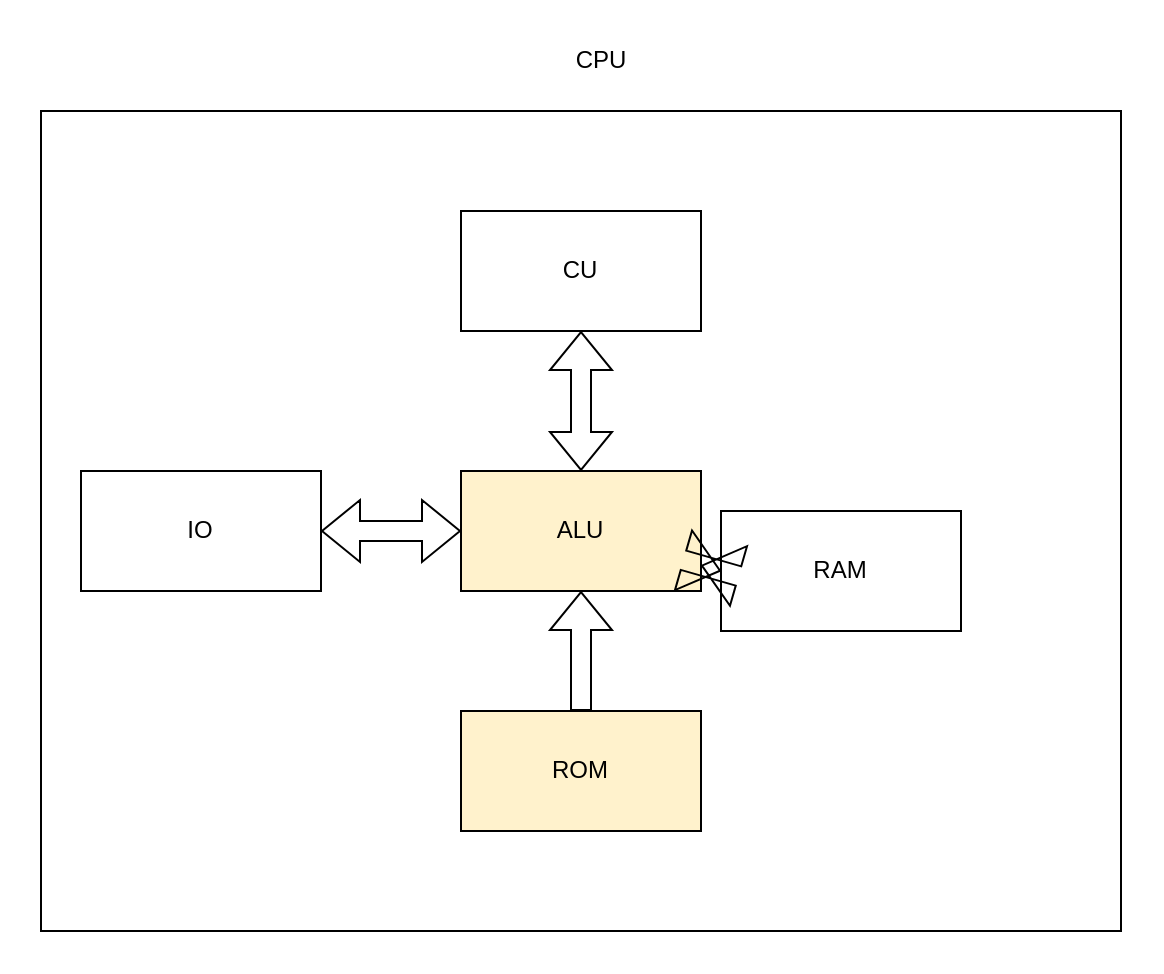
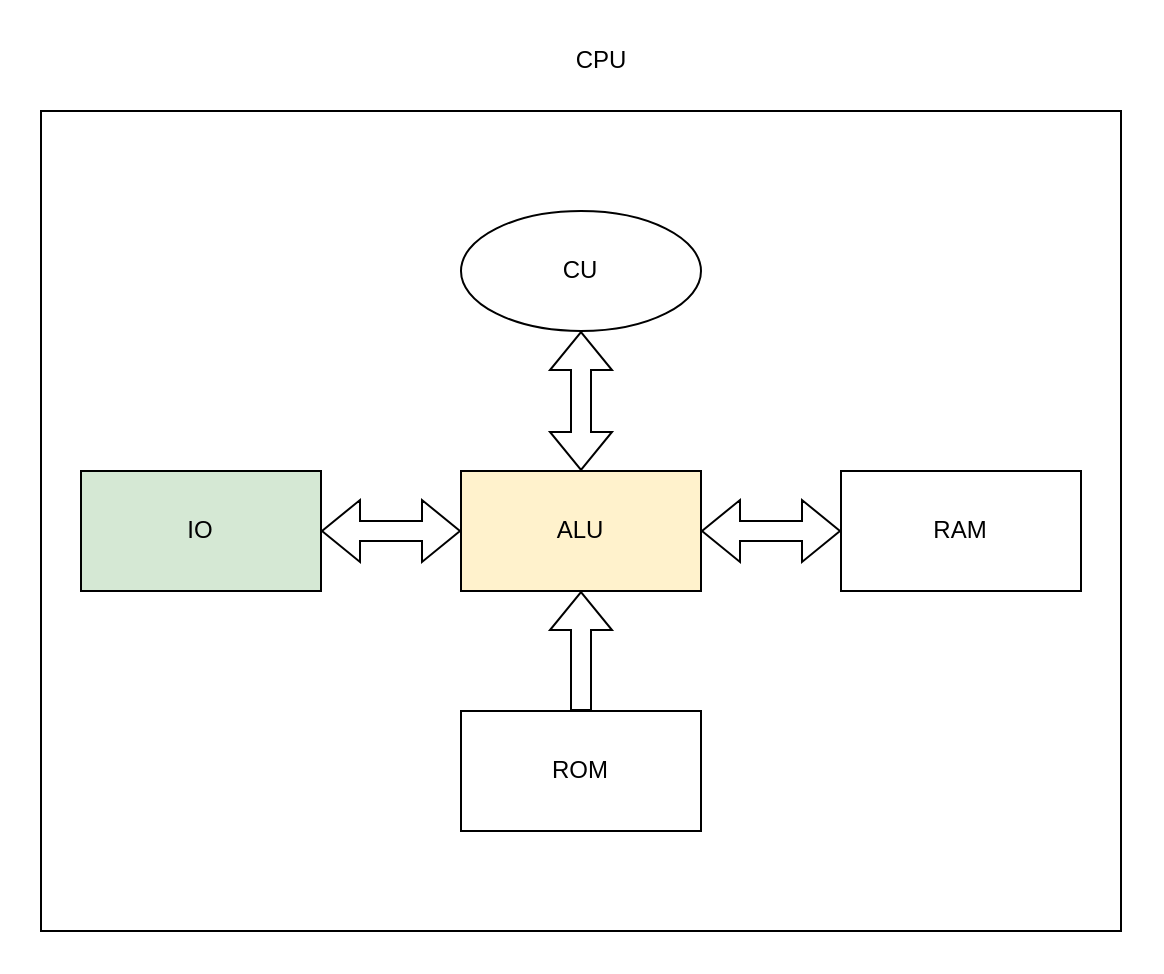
node "CU": shape rectangle -> ellipse
node "IO": fillcolor #ffffff -> #d5e8d4
node "RAM": moved (841, 571) -> (961, 531)
node "ROM": fillcolor #fff2cc -> #ffffff
